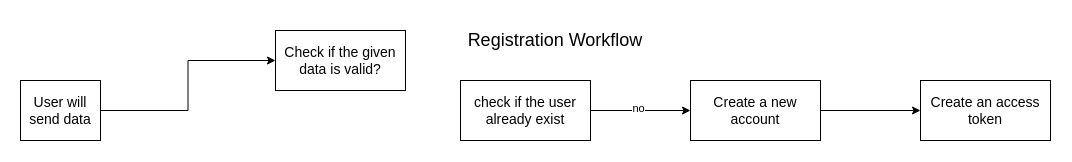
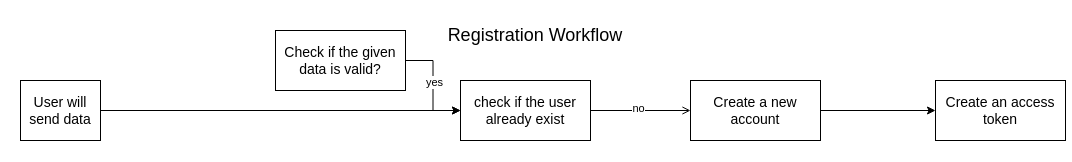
node "Registration Workflow": moved (556, 41) -> (536, 36)
edge "User will send data" -> "Check if the given data is valid?": now "User will send data" -> "check if the user already exist"
edge "Check if the given data is valid?" -> "check if the user already exist": added, label "yes"
edge "check if the user already exist" -> "Create a new account": arrowhead classic -> open
node "Create an access token": moved (986, 111) -> (1001, 111)
